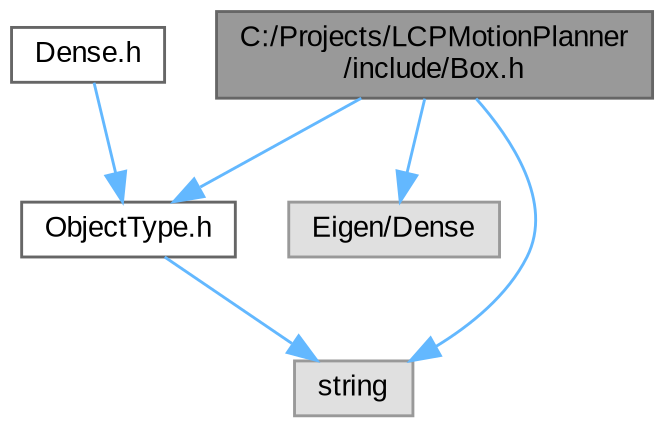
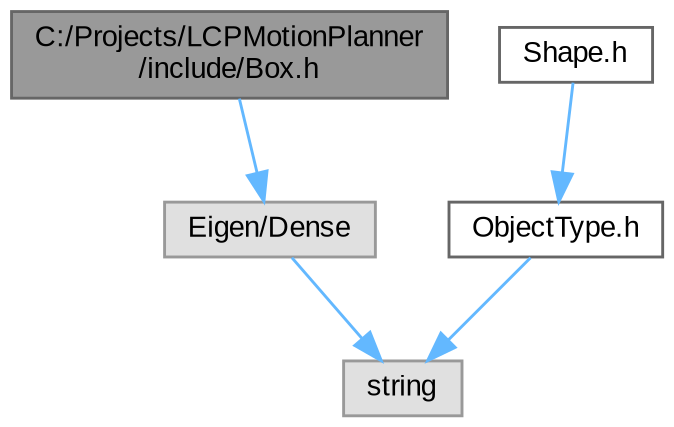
node "Dense.h": label "Dense.h" -> "Shape.h"
edge "C:/Projects/LCPMotionPlanner /include/Box.h" -> "ObjectType.h": removed
edge "C:/Projects/LCPMotionPlanner /include/Box.h" -> "string": now "Eigen/Dense" -> "string"
